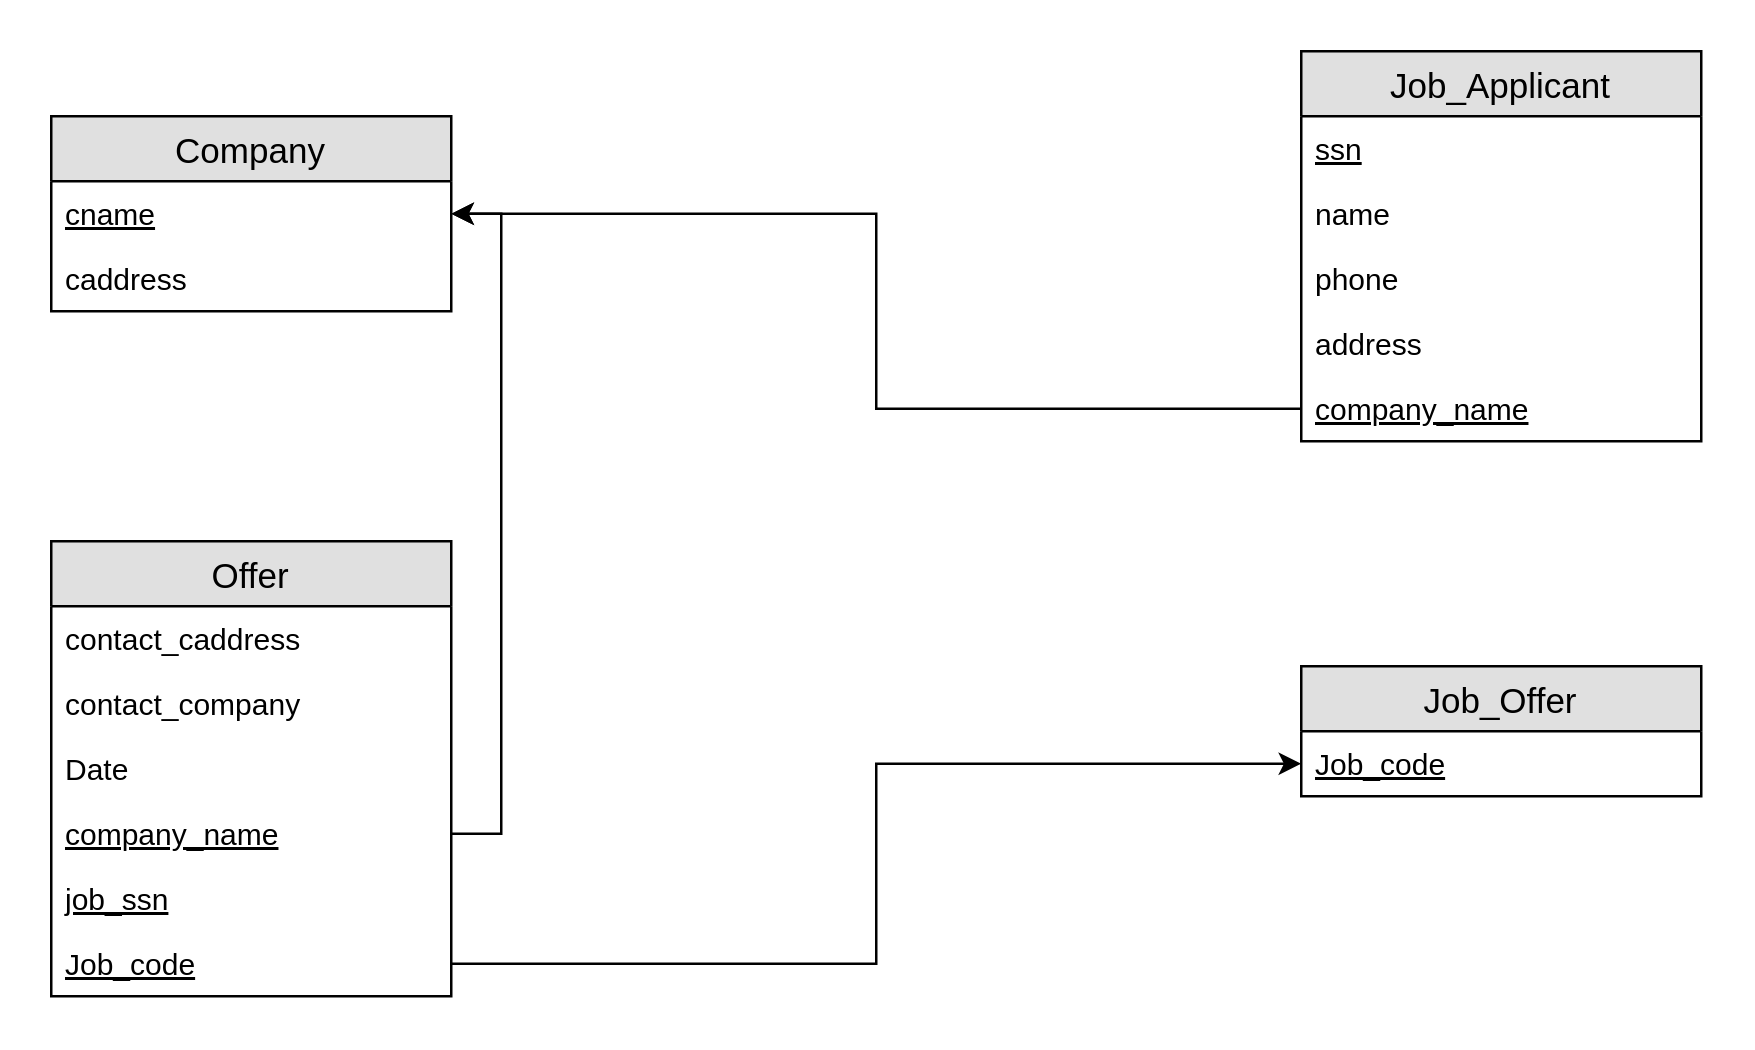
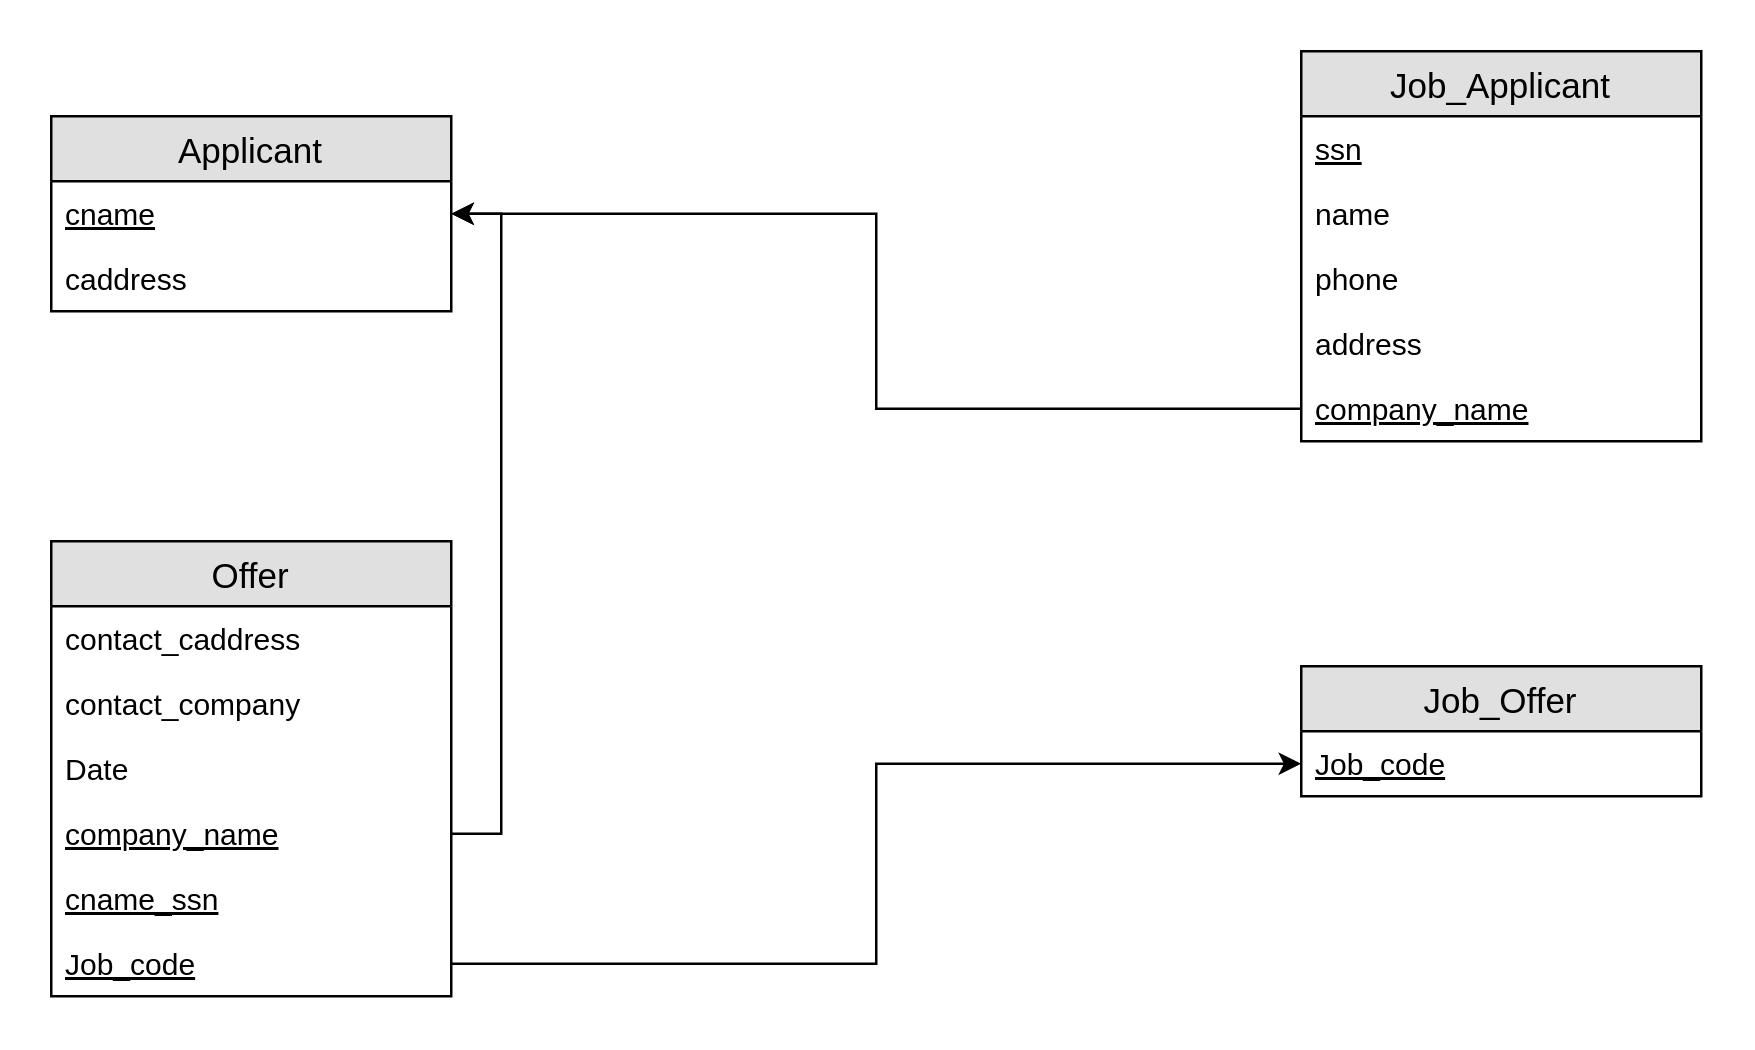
node "Company": label "Company" -> "Applicant"
node "job_ssn": label "job_ssn" -> "cname_ssn"
